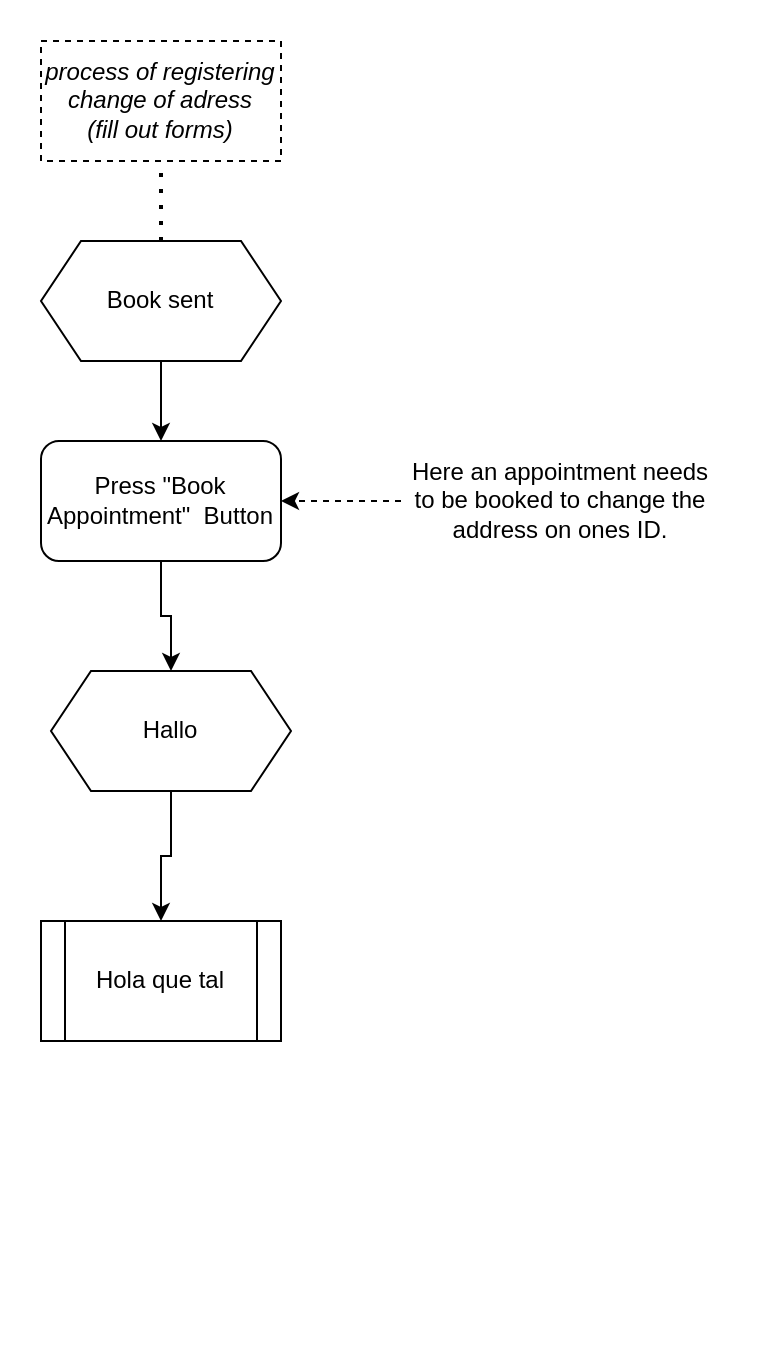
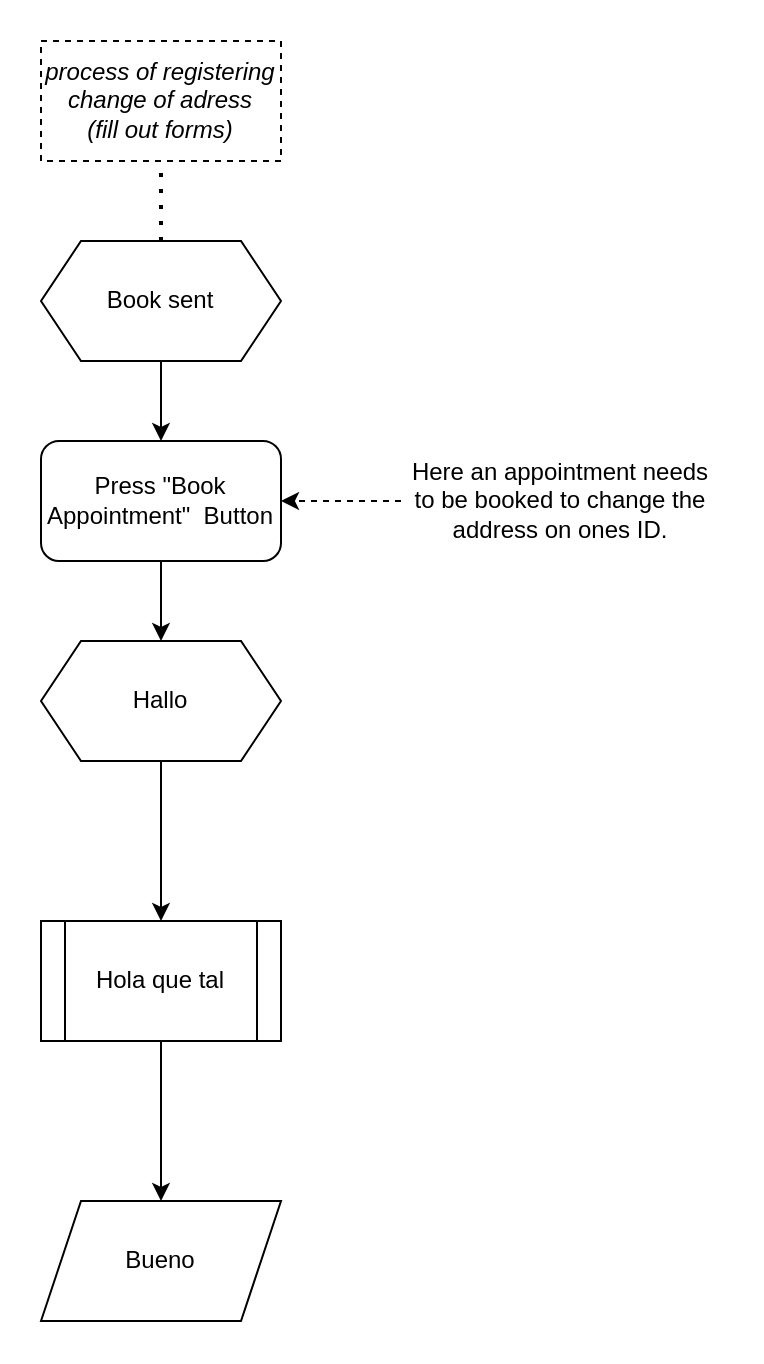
node "Hallo": moved (171, 731) -> (161, 701)
edge "Hola que tal" -> "Bueno": added
node "Bueno": added
